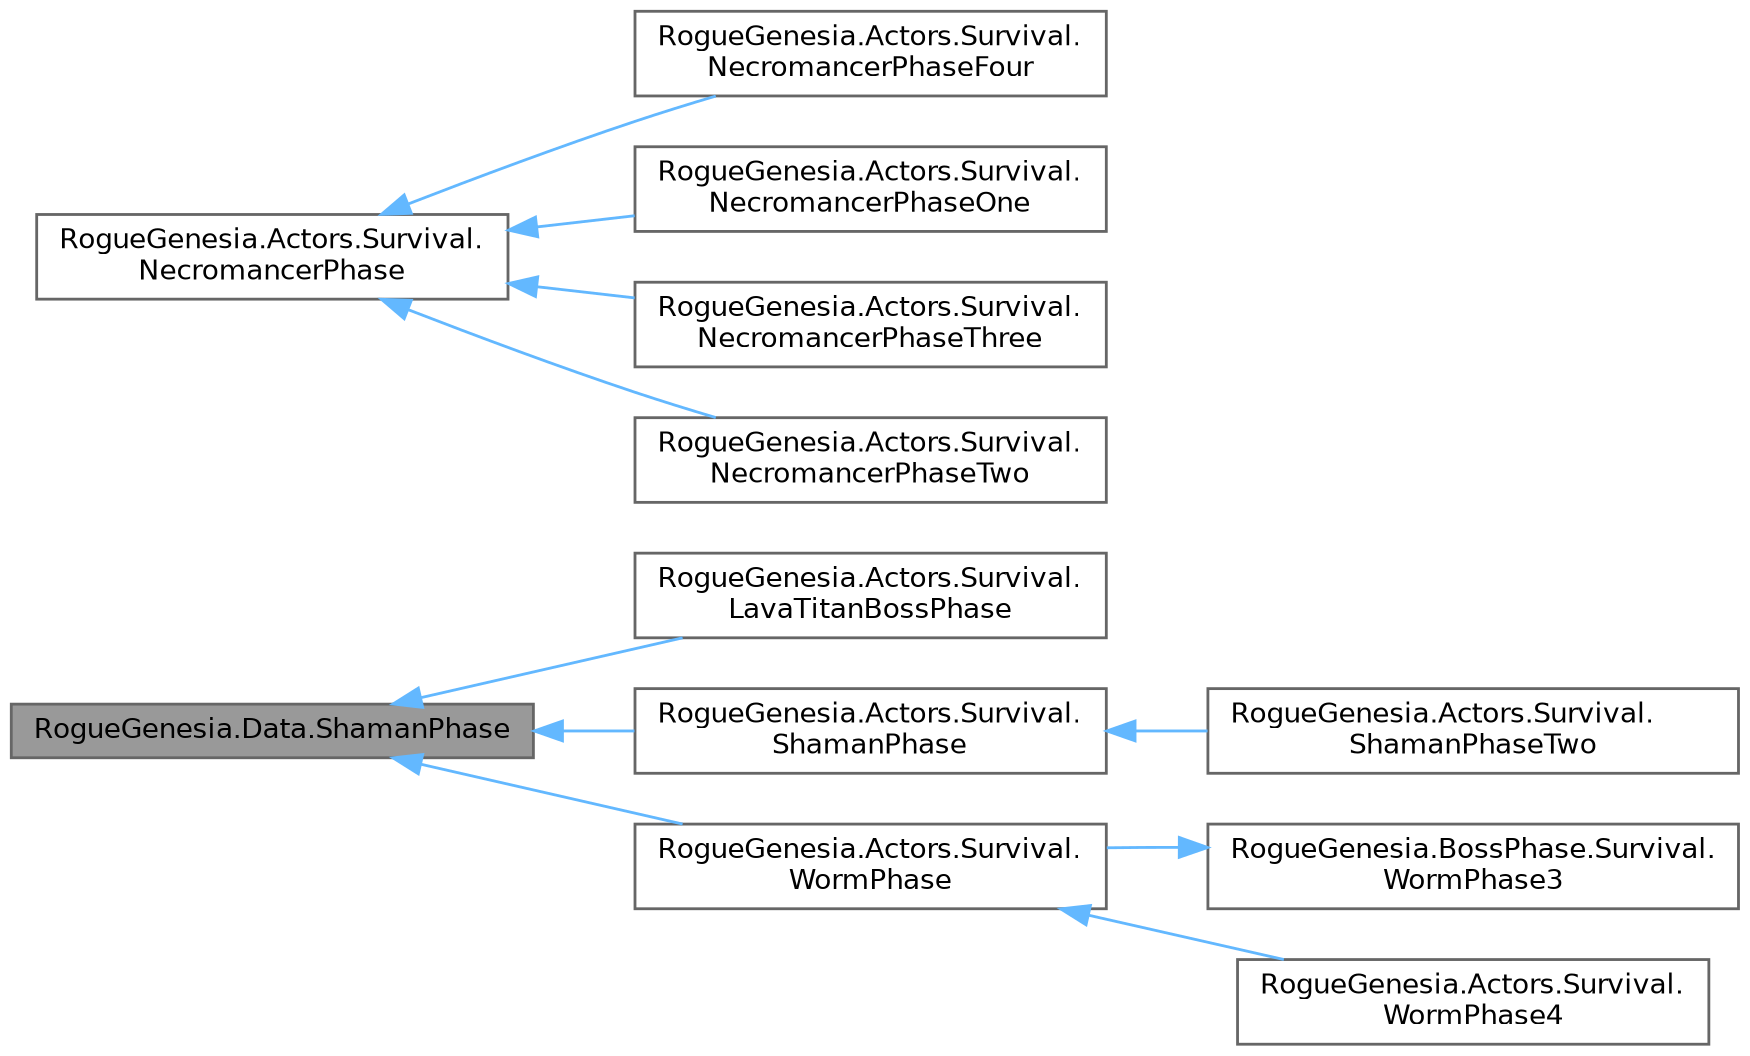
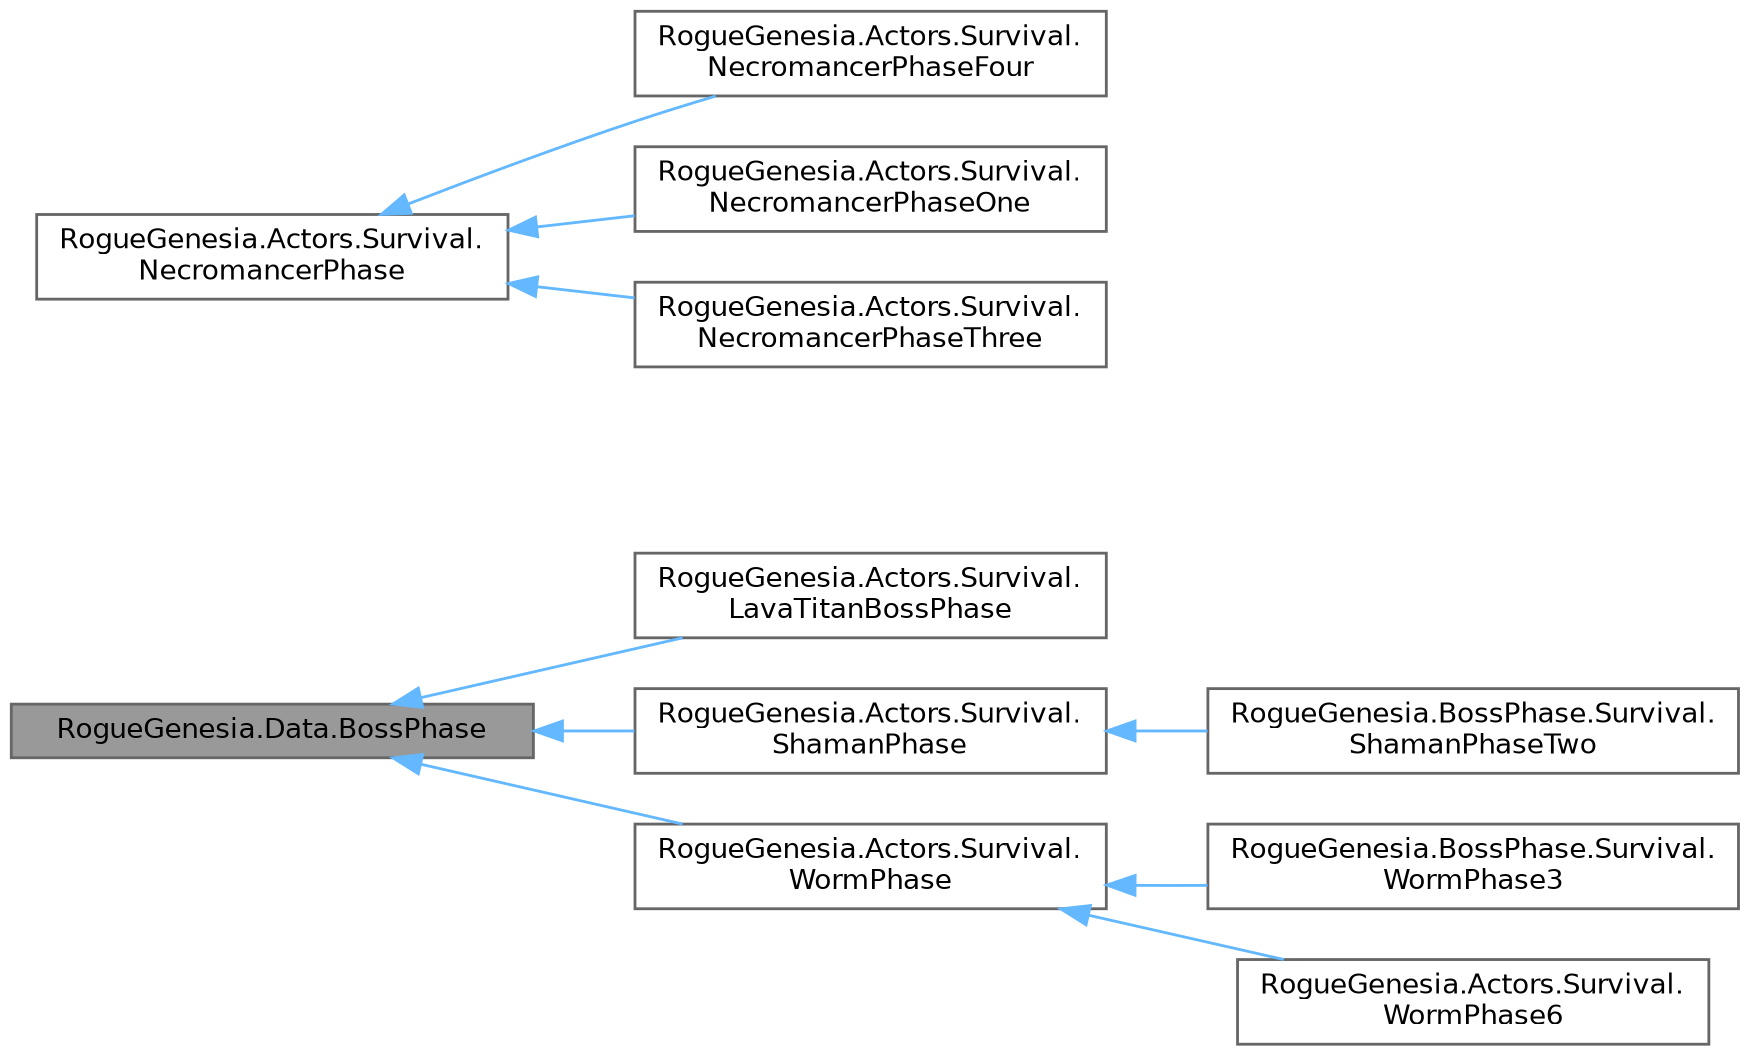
node "RogueGenesia.Actors.Survival. NecromancerPhaseTwo": removed
node "RogueGenesia.Data.ShamanPhase": label "RogueGenesia.Data.ShamanPhase" -> "RogueGenesia.Data.BossPhase"
node "RogueGenesia.Actors.Survival. ShamanPhaseTwo": label "RogueGenesia.Actors.Survival. ShamanPhaseTwo" -> "RogueGenesia.BossPhase.Survival. ShamanPhaseTwo"
edge "RogueGenesia.Actors.Survival. WormPhase" -> "RogueGenesia.BossPhase.Survival. WormPhase3": reversed
node "RogueGenesia.Actors.Survival. WormPhase4": label "RogueGenesia.Actors.Survival. WormPhase4" -> "RogueGenesia.Actors.Survival. WormPhase6"
